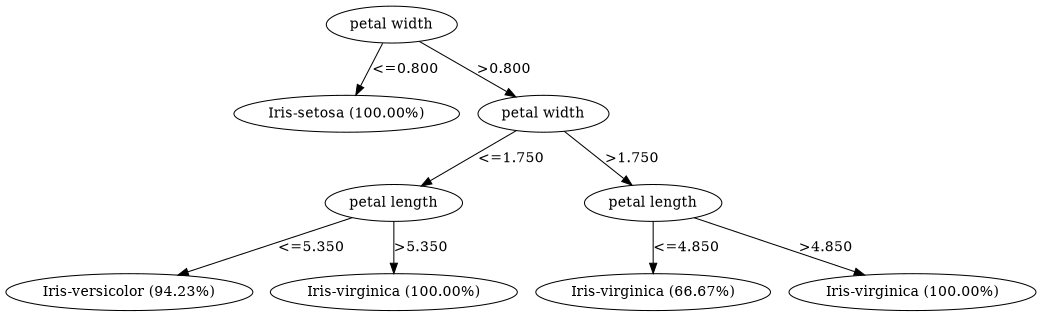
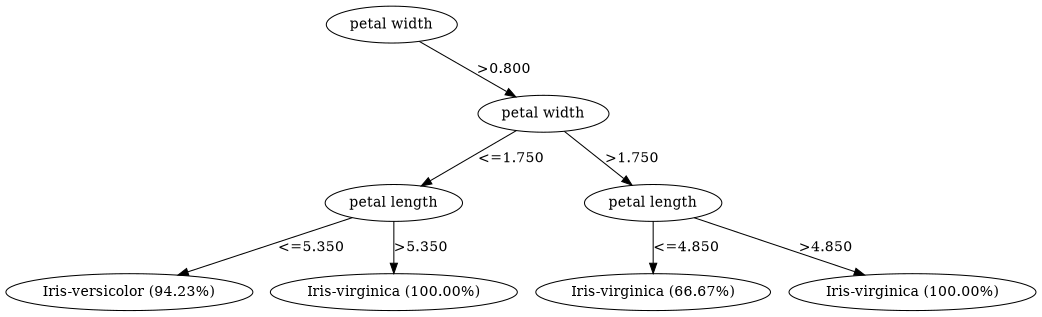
node "Iris-setosa (100.00%)": removed
